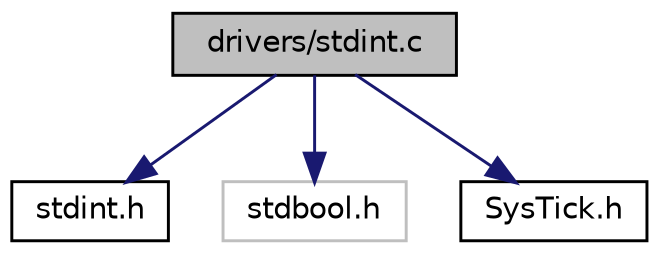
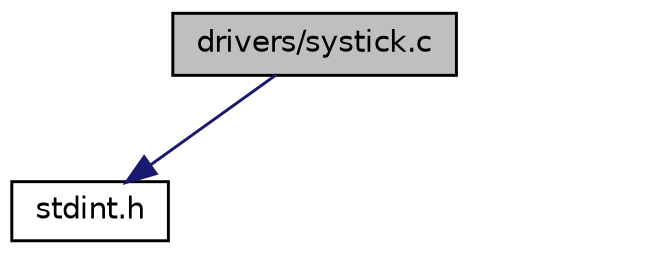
node "drivers/stdint.c": label "drivers/stdint.c" -> "drivers/systick.c"
node "stdbool.h": removed
node "SysTick.h": removed
